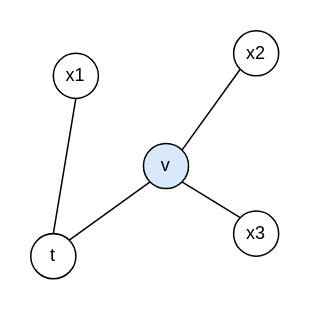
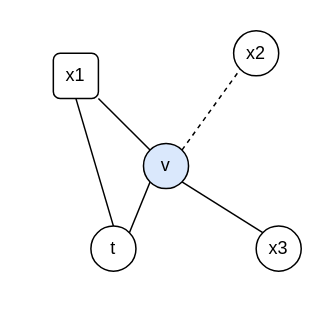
node "x1": shape ellipse -> rounded rectangle
edge "x2" -- "v": style solid -> dashed
edge "x1" -- "v": added
node "x3": moved (256, 233) -> (278, 248)
node "t": moved (53, 256) -> (113, 248)
